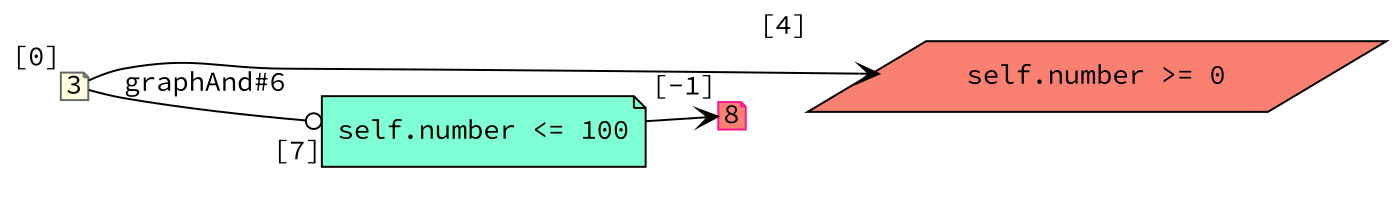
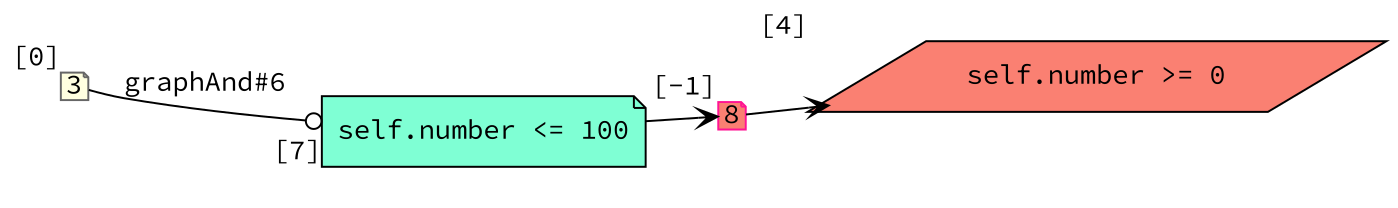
edge "3 [0]" -> "self.number >= 0 [4]": now "8 [-1]" -> "self.number >= 0 [4]"
